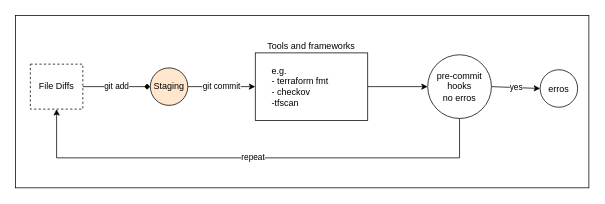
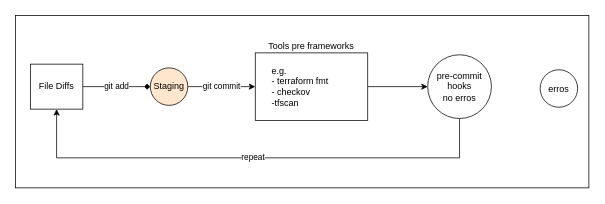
node "Tools and frameworks": label "Tools and frameworks" -> "Tools pre frameworks"
node "File Diffs": style dashed -> solid
edge "pre-commit hooks no erros" -> "erros": removed, label "yes"
